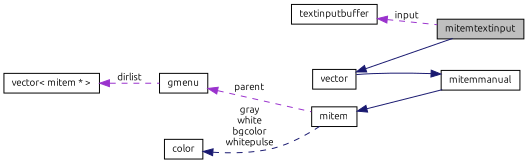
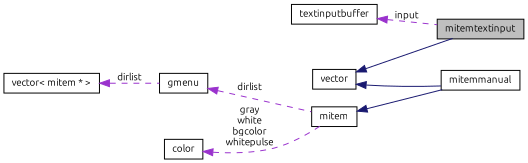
edge "vector" -> "mitemmanual": reversed
edge "mitem" -> "gmenu": label "parent" -> "dirlist"
edge "mitem" -> "color": color midnightblue -> darkorchid3
